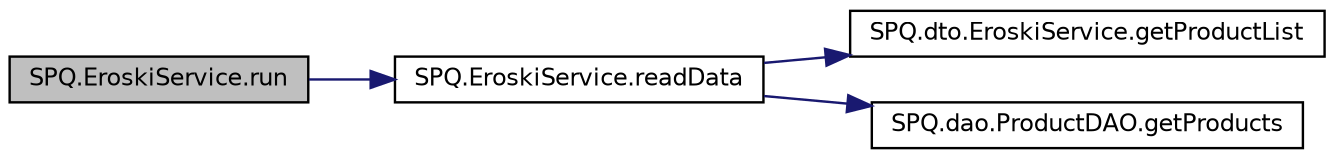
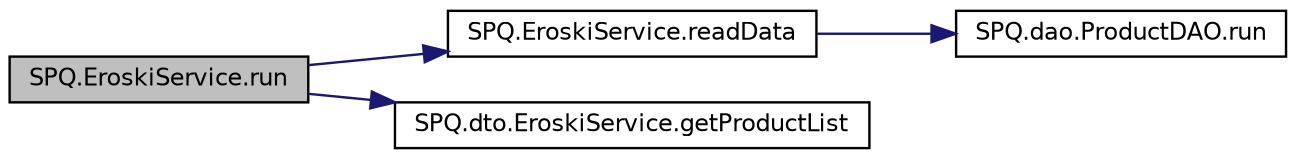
edge "SPQ.EroskiService.readData" -> "SPQ.dto.EroskiService.getProductList": now "SPQ.EroskiService.run" -> "SPQ.dto.EroskiService.getProductList"
node "SPQ.dao.ProductDAO.getProducts": label "SPQ.dao.ProductDAO.getProducts" -> "SPQ.dao.ProductDAO.run"
